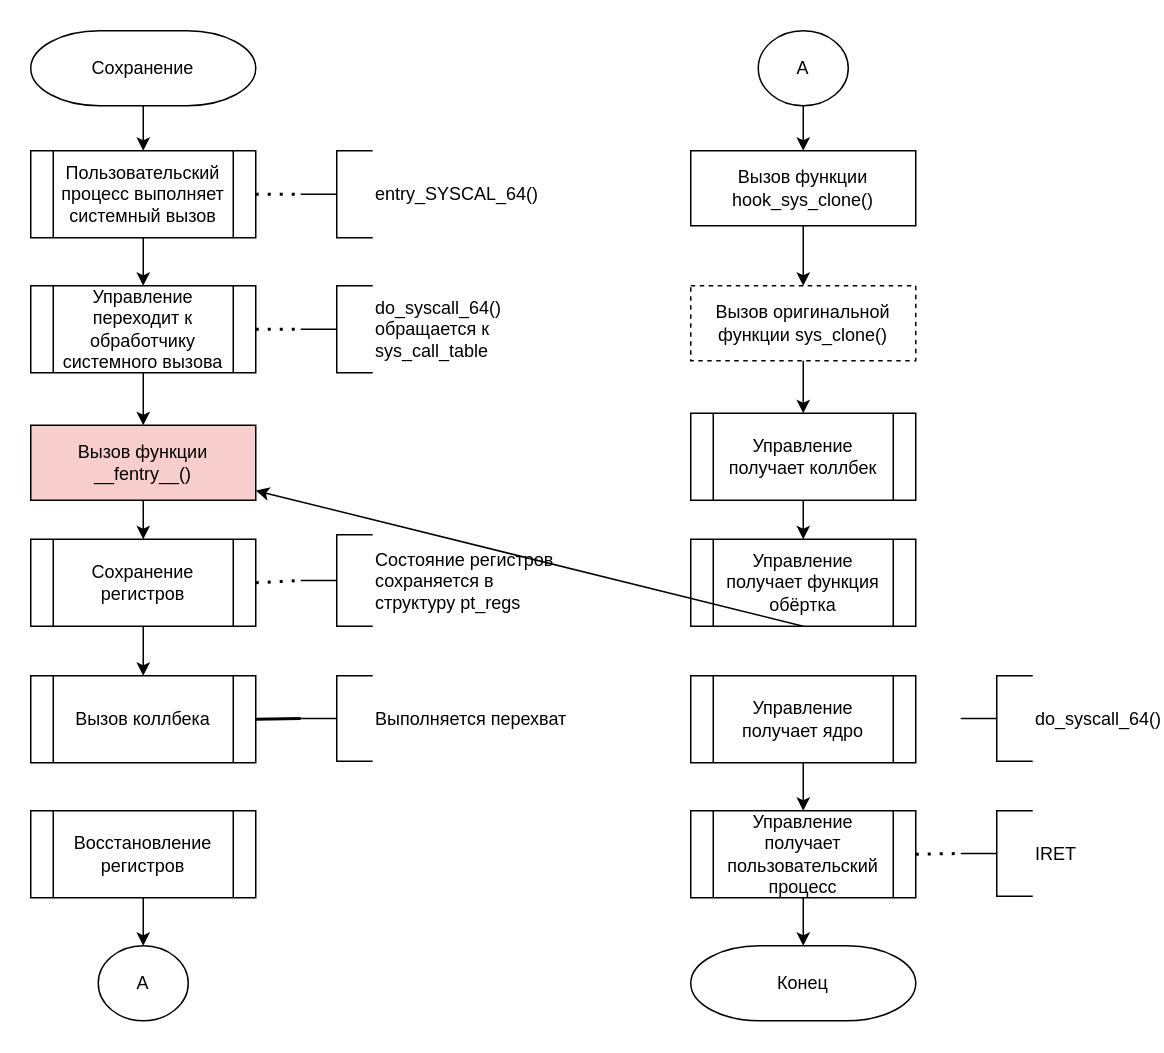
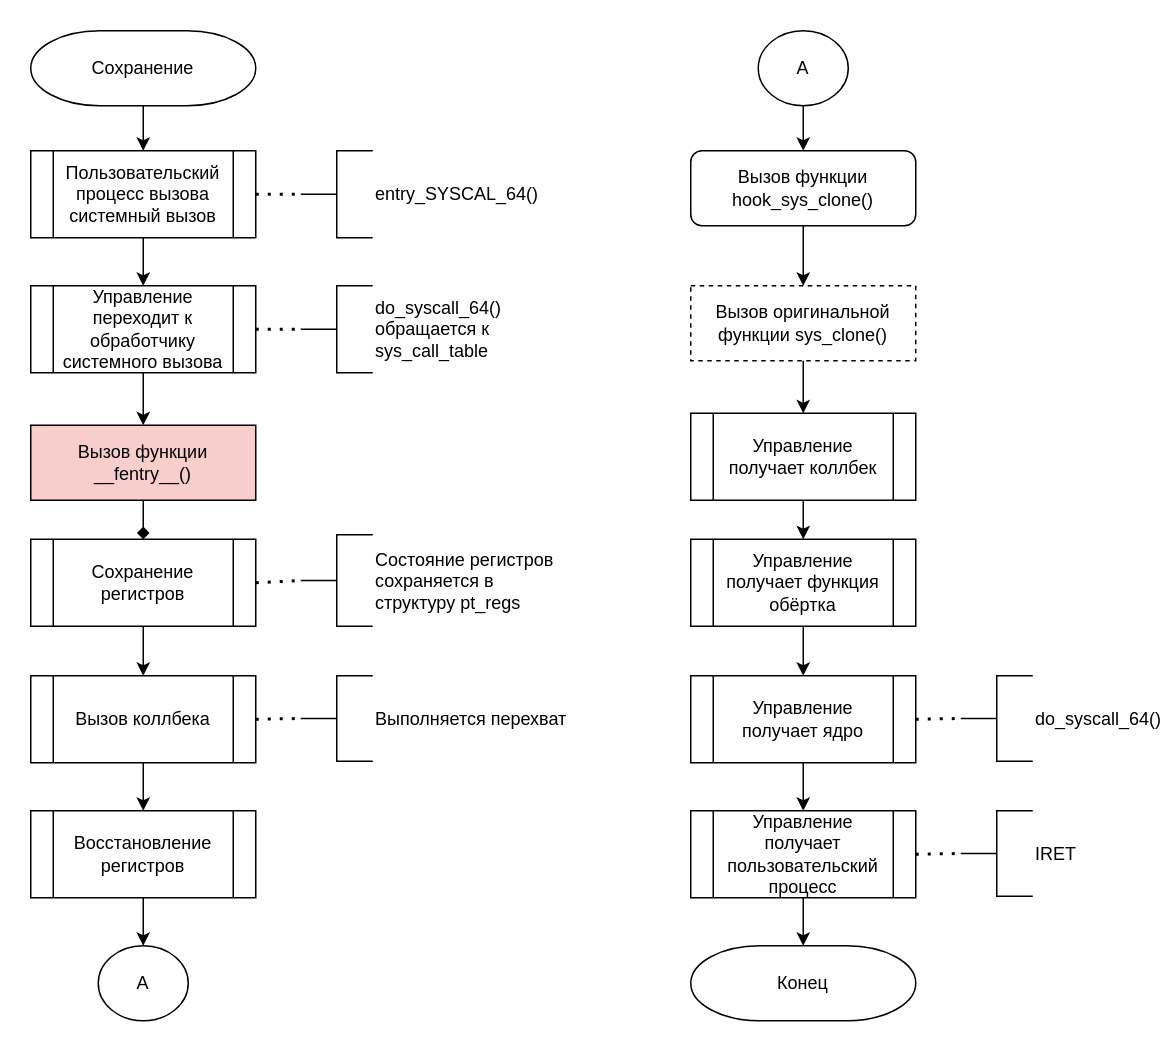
node "Вызов функции hook_sys_clone()": shape rectangle -> rounded rectangle
node "Пользовательский процесс выполняет системный вызов": label "Пользовательский процесс выполняет системный вызов" -> "Пользовательский процесс вызова системный вызов"
edge "Вызов функции __fentry__()" -> "Сохранение регистров": arrowhead classic -> diamond
edge "Управление получает функция обёртка" -> "Вызов функции __fentry__()": now "Управление получает функция обёртка" -> "Управление получает ядро"
edge "Выполняется перехват" -- "Вызов коллбека": style solid -> dashed
edge "do_syscall_64()" -- "Управление получает ядро": added
edge "Вызов коллбека" -> "Восстановление регистров": added
